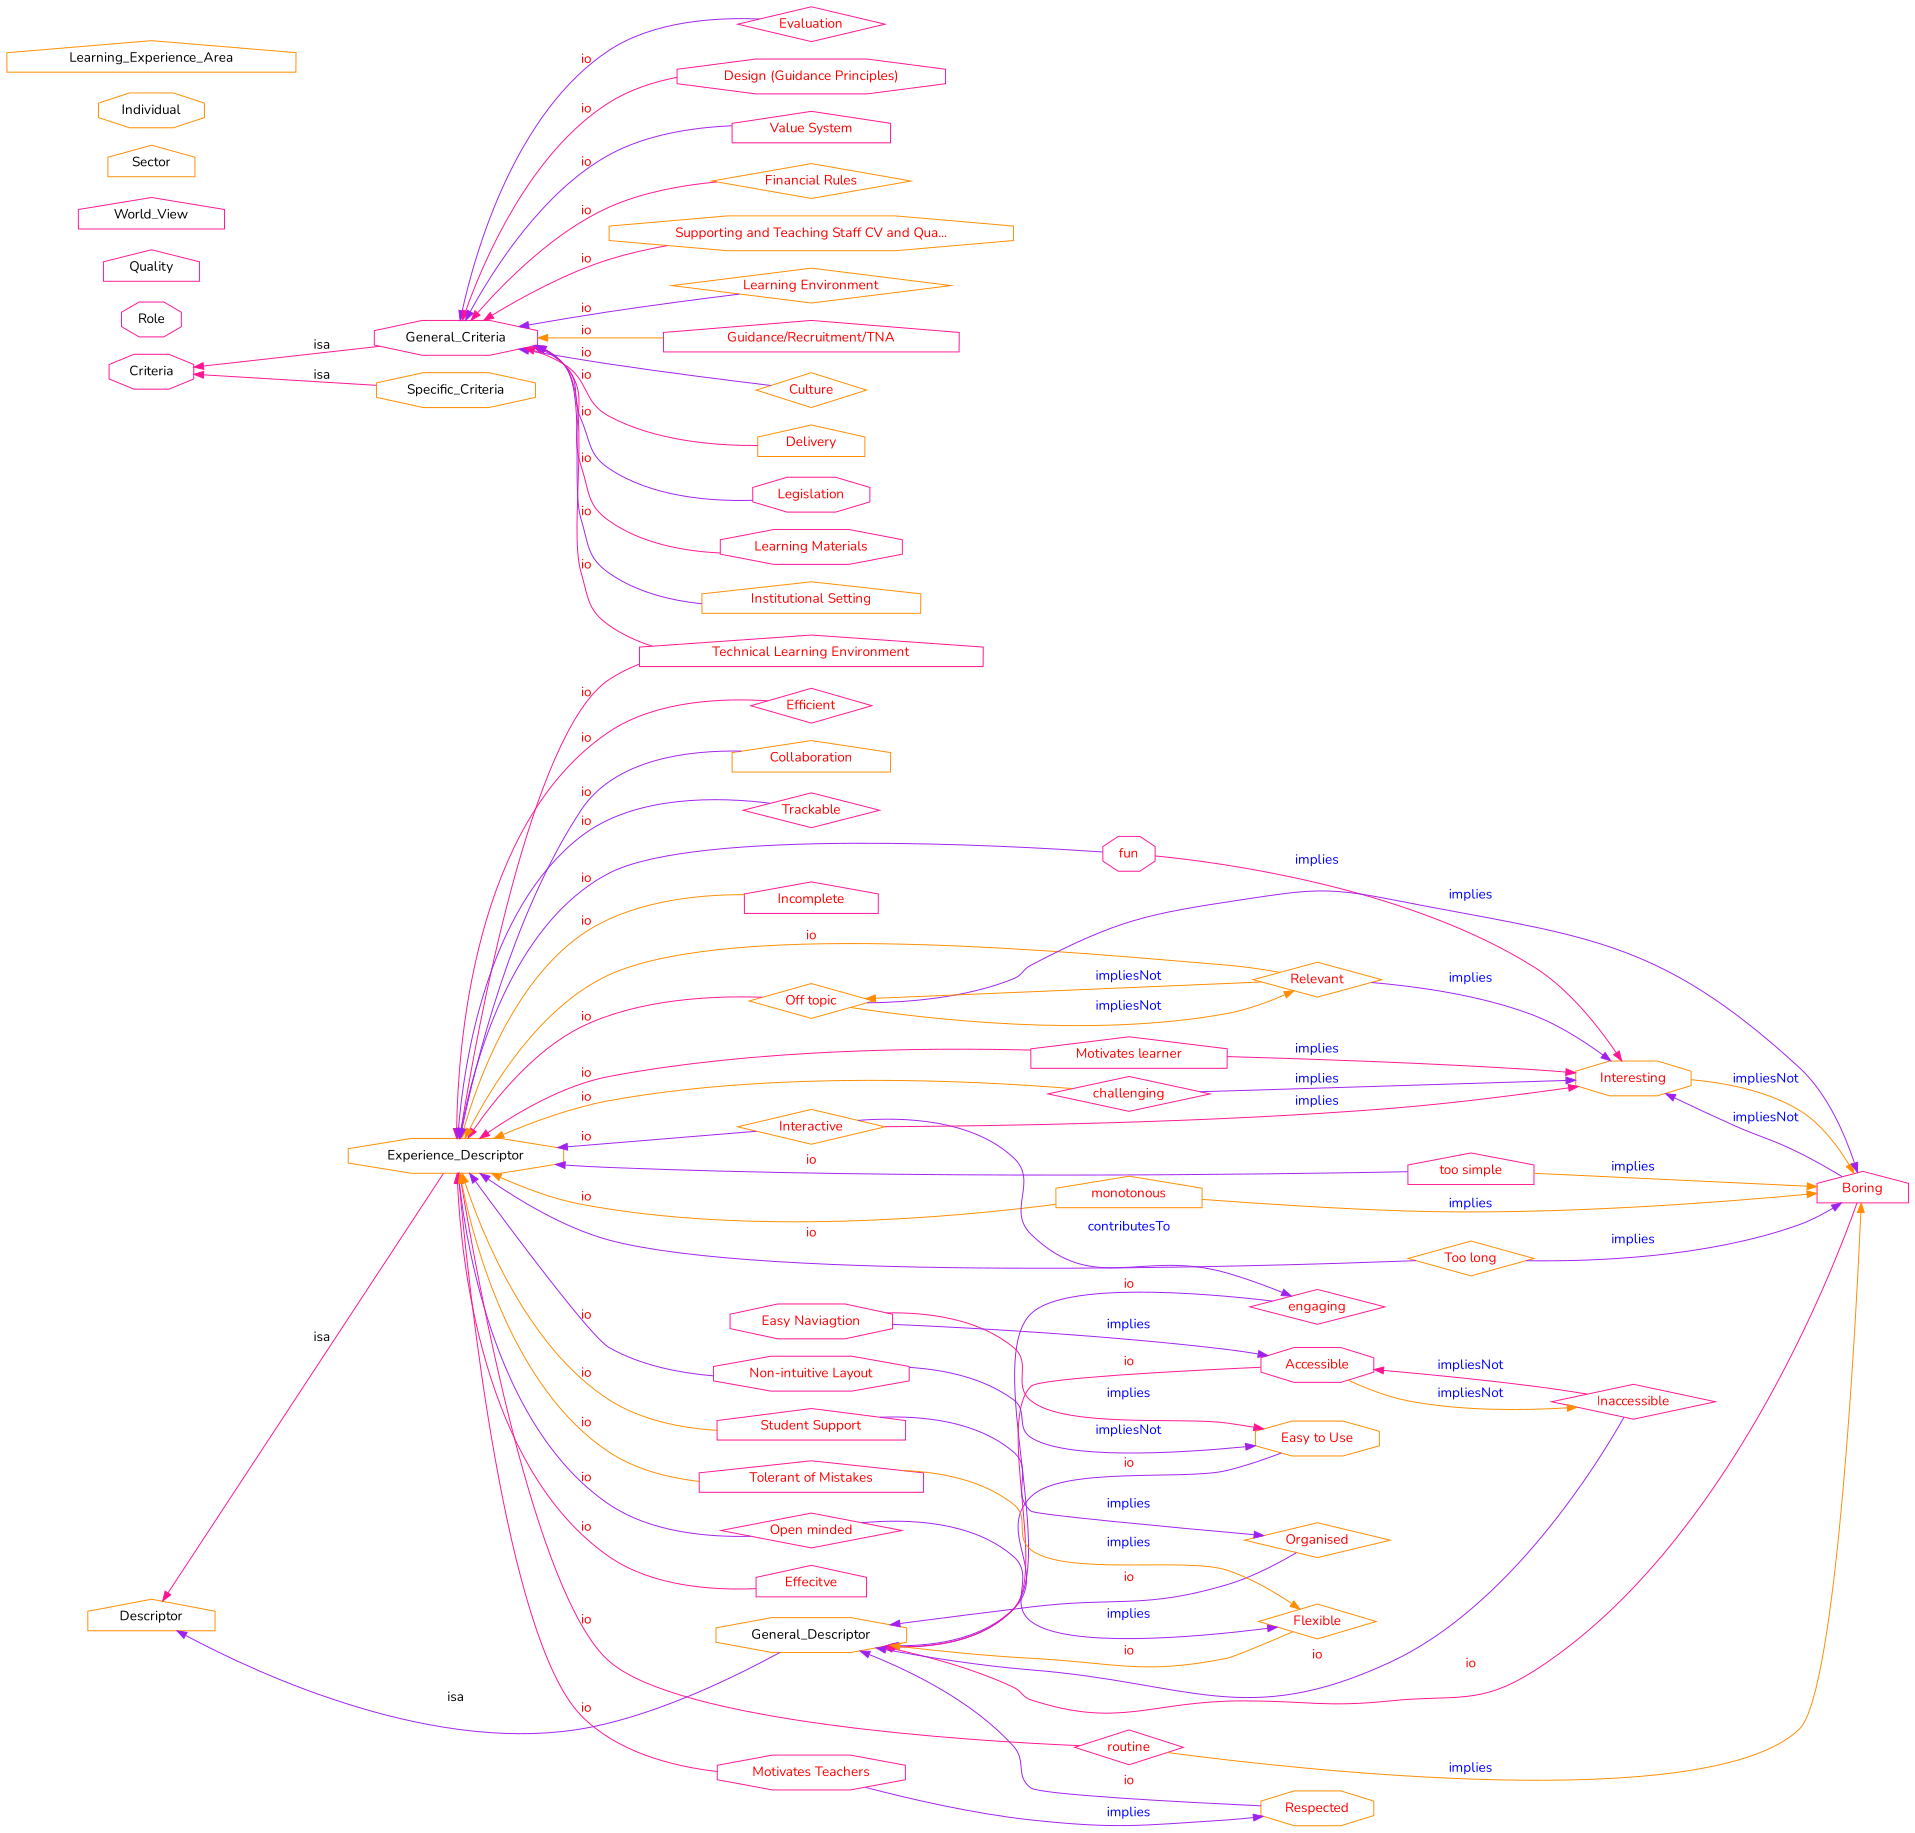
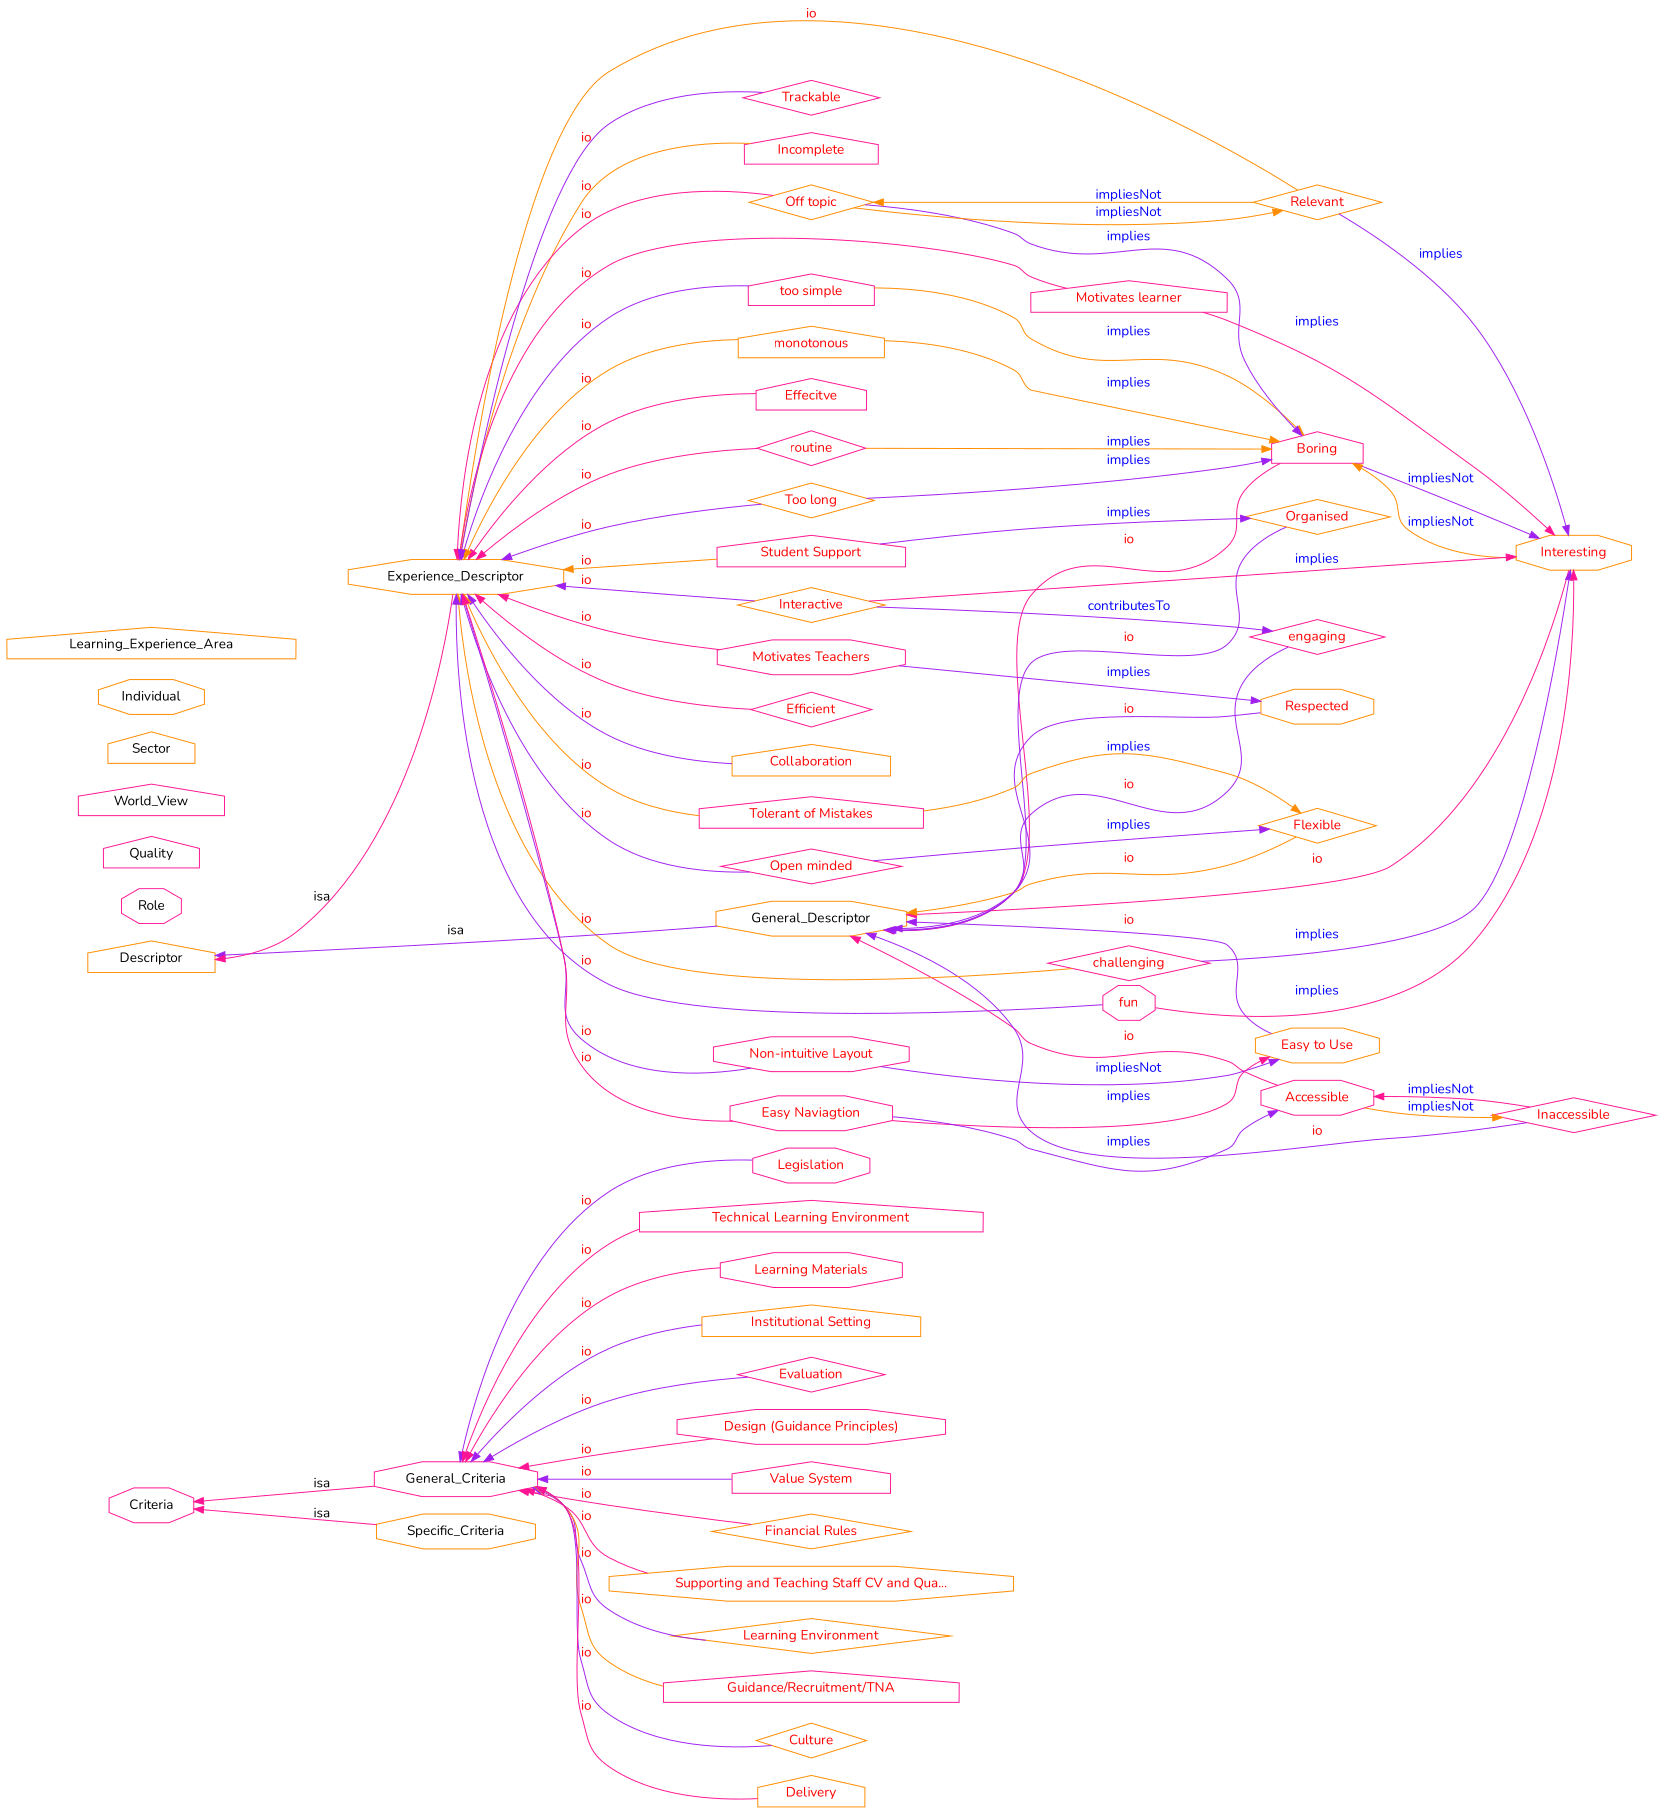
edge "Technical Learning Environment" -> "Experience_Descriptor": now "Easy Naviagtion" -> "Experience_Descriptor"
edge "Interesting" -> "General_Descriptor": added, label "io"
